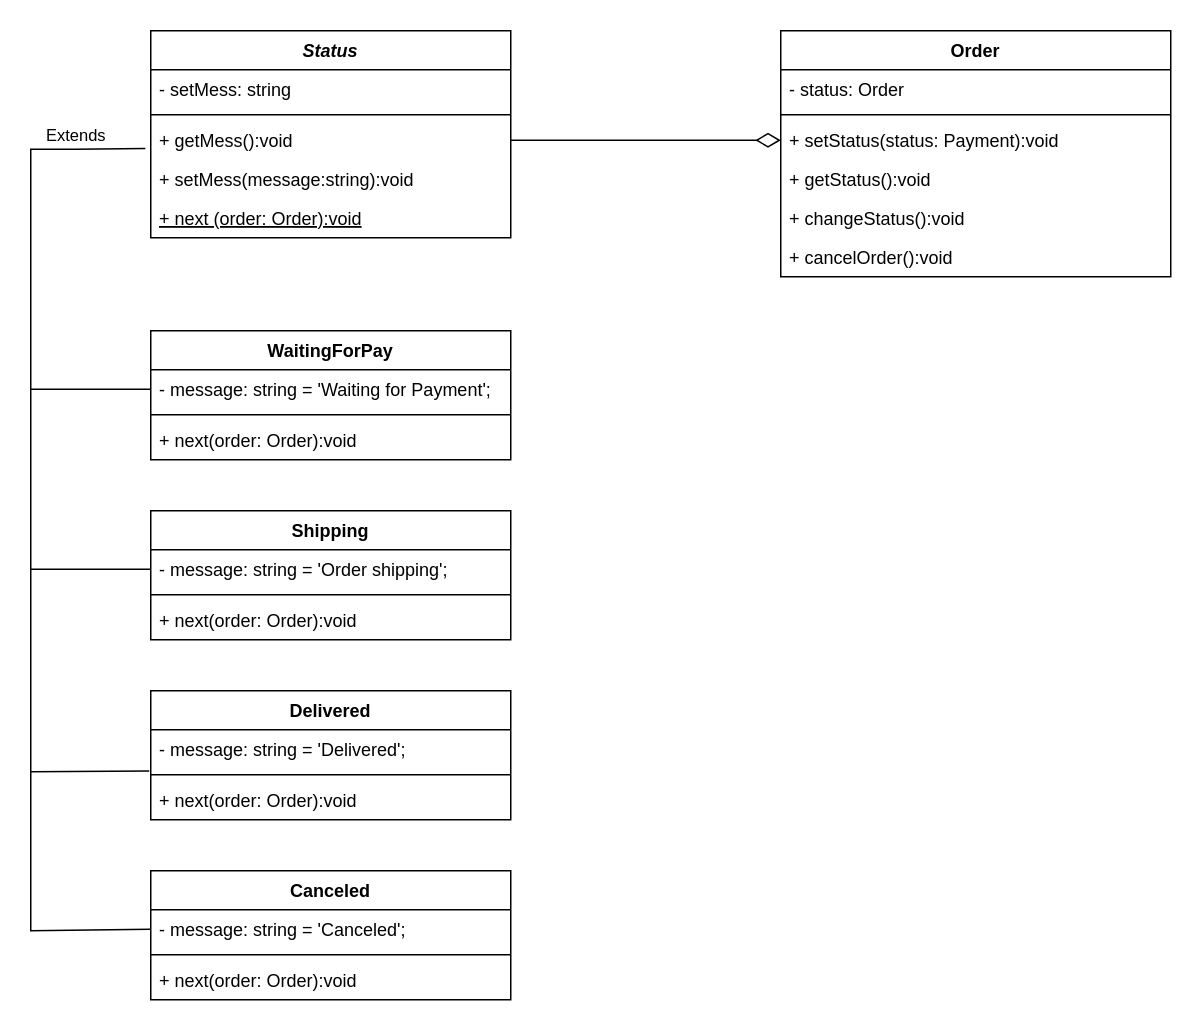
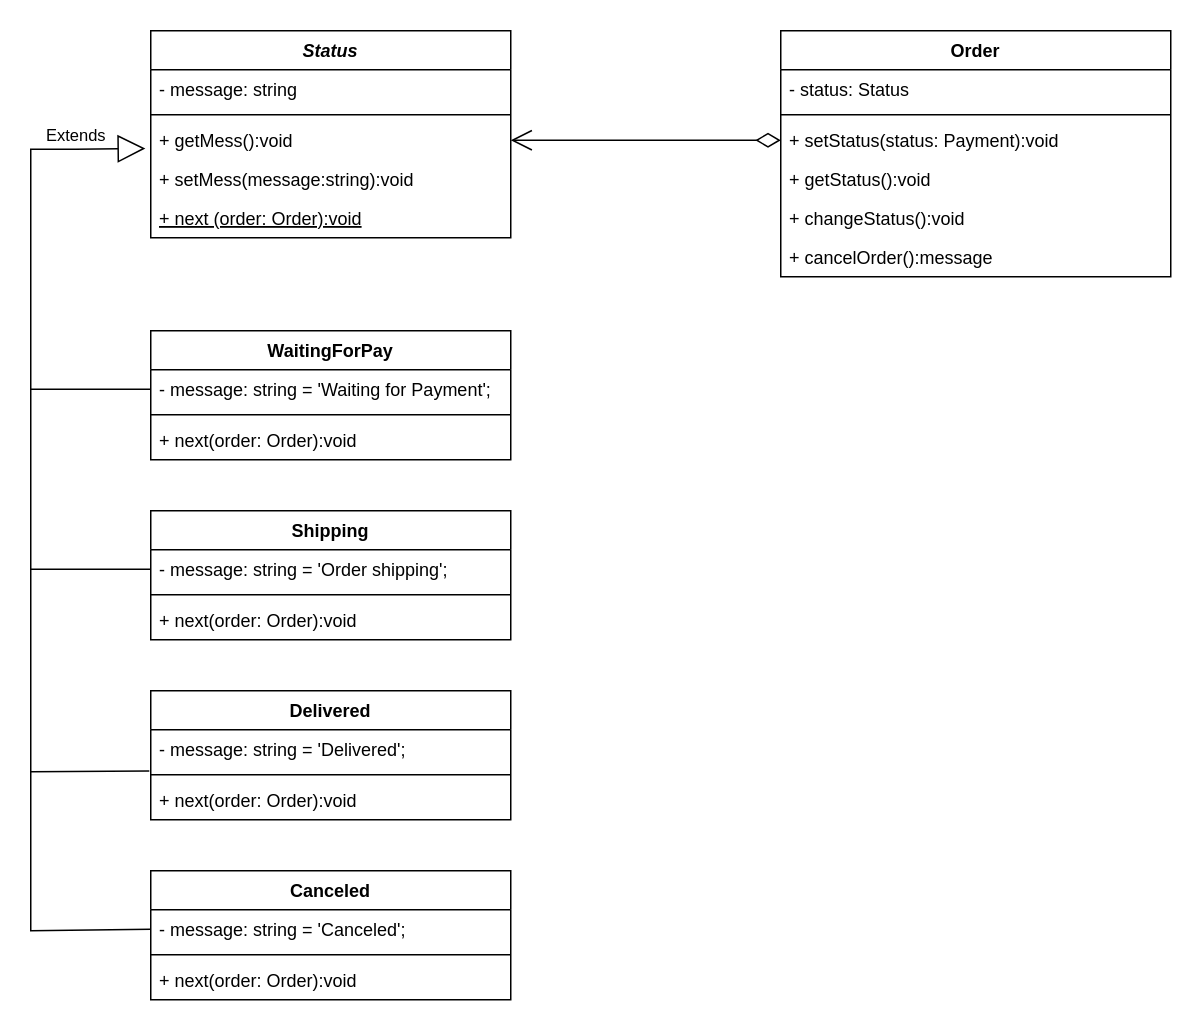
node "- setMess: string": label "- setMess: string" -> "- message: string"
node "- status: Order": label "- status: Order" -> "- status: Status"
edge "+ getMess():void" -> "+ setStatus(status: Payment):void": arrowhead none -> open
edge "+ getMess():void" -- "- message: string = 'Canceled';": arrowhead none -> block
node "+ cancelOrder():void": label "+ cancelOrder():void" -> "+ cancelOrder():message"
